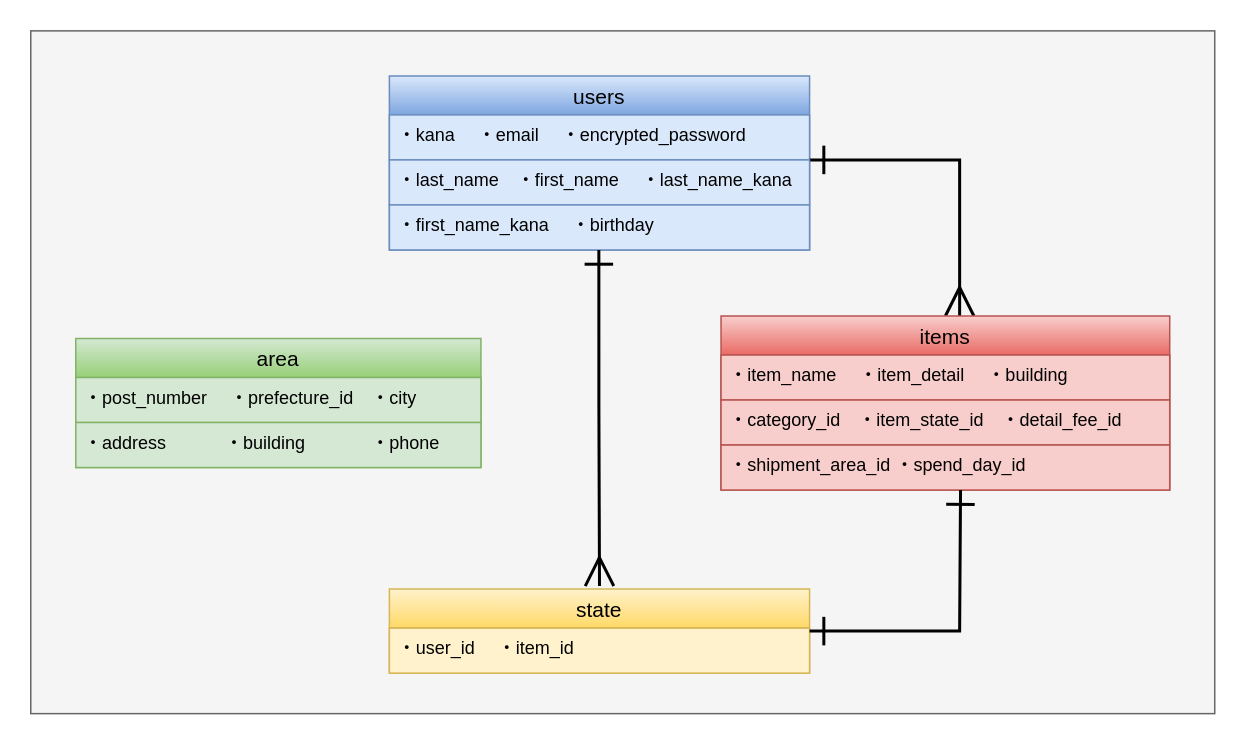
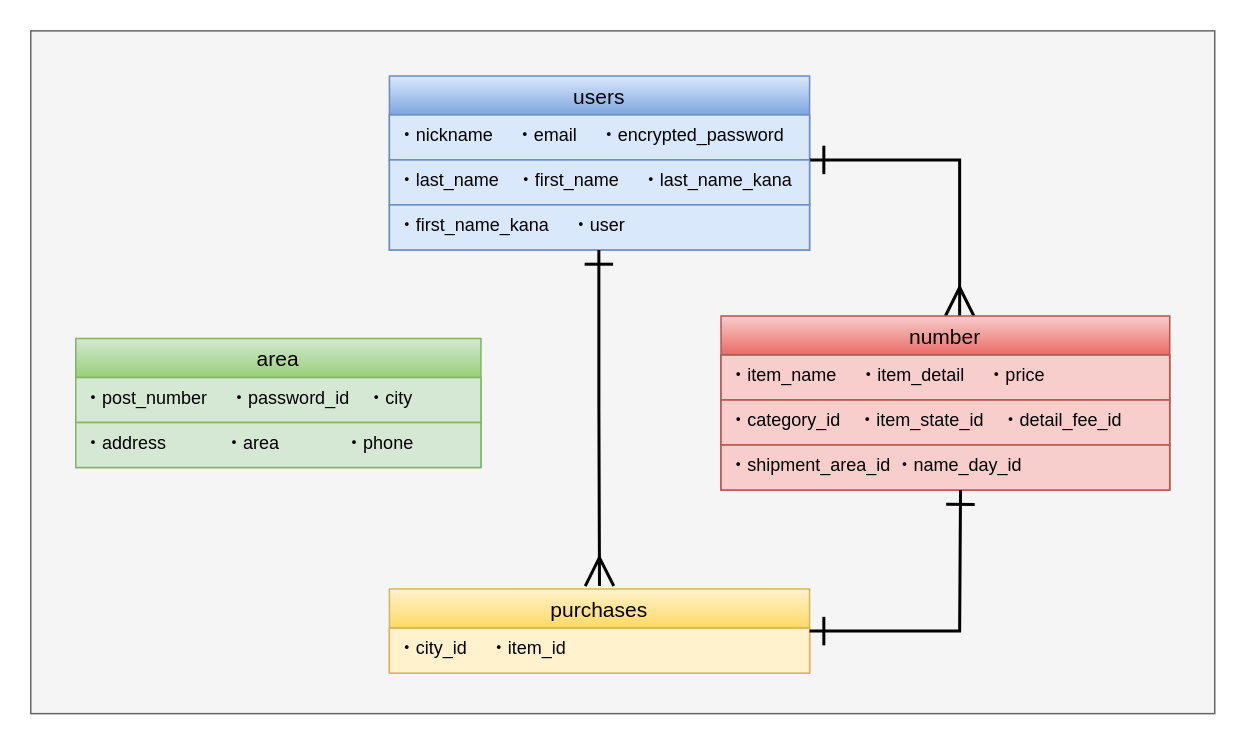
node "・kana ・email ・encrypted_password": label "・kana ・email ・encrypted_password" -> "・nickname ・email ・encrypted_password"
node "・first_name_kana ・birthday": label "・first_name_kana ・birthday" -> "・first_name_kana ・user"
node "items": label "items" -> "number"
node "・item_name ・item_detail ・building": label "・item_name ・item_detail ・building" -> "・item_name ・item_detail ・price"
node "・post_number ・prefecture_id ・city": label "・post_number ・prefecture_id ・city" -> "・post_number ・password_id ・city"
node "・address ・building ・phone": label "・address ・building ・phone" -> "・address ・area ・phone"
node "・shipment_area_id ・spend_day_id": label "・shipment_area_id ・spend_day_id" -> "・shipment_area_id ・name_day_id"
node "state": label "state" -> "purchases"
node "・user_id ・item_id": label "・user_id ・item_id" -> "・city_id ・item_id"
